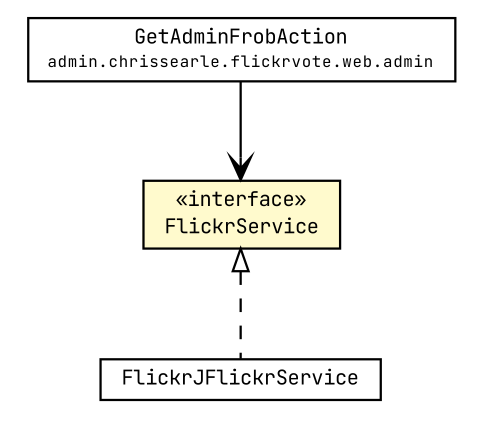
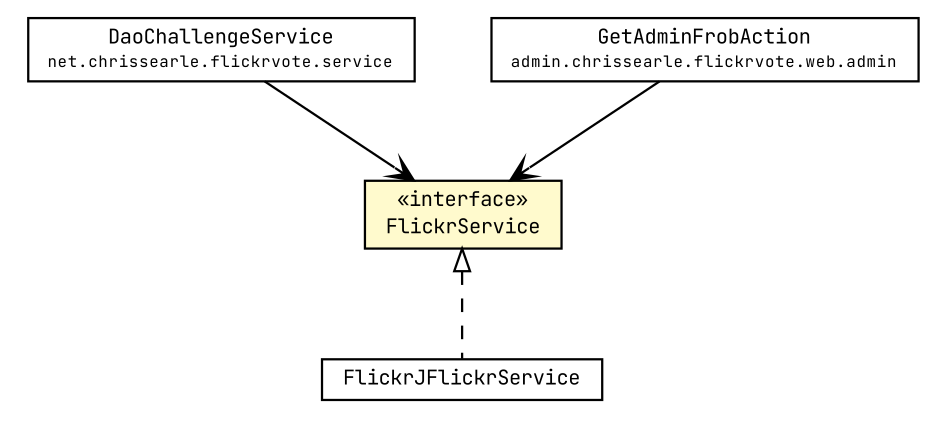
node "DaoChallengeService": added
